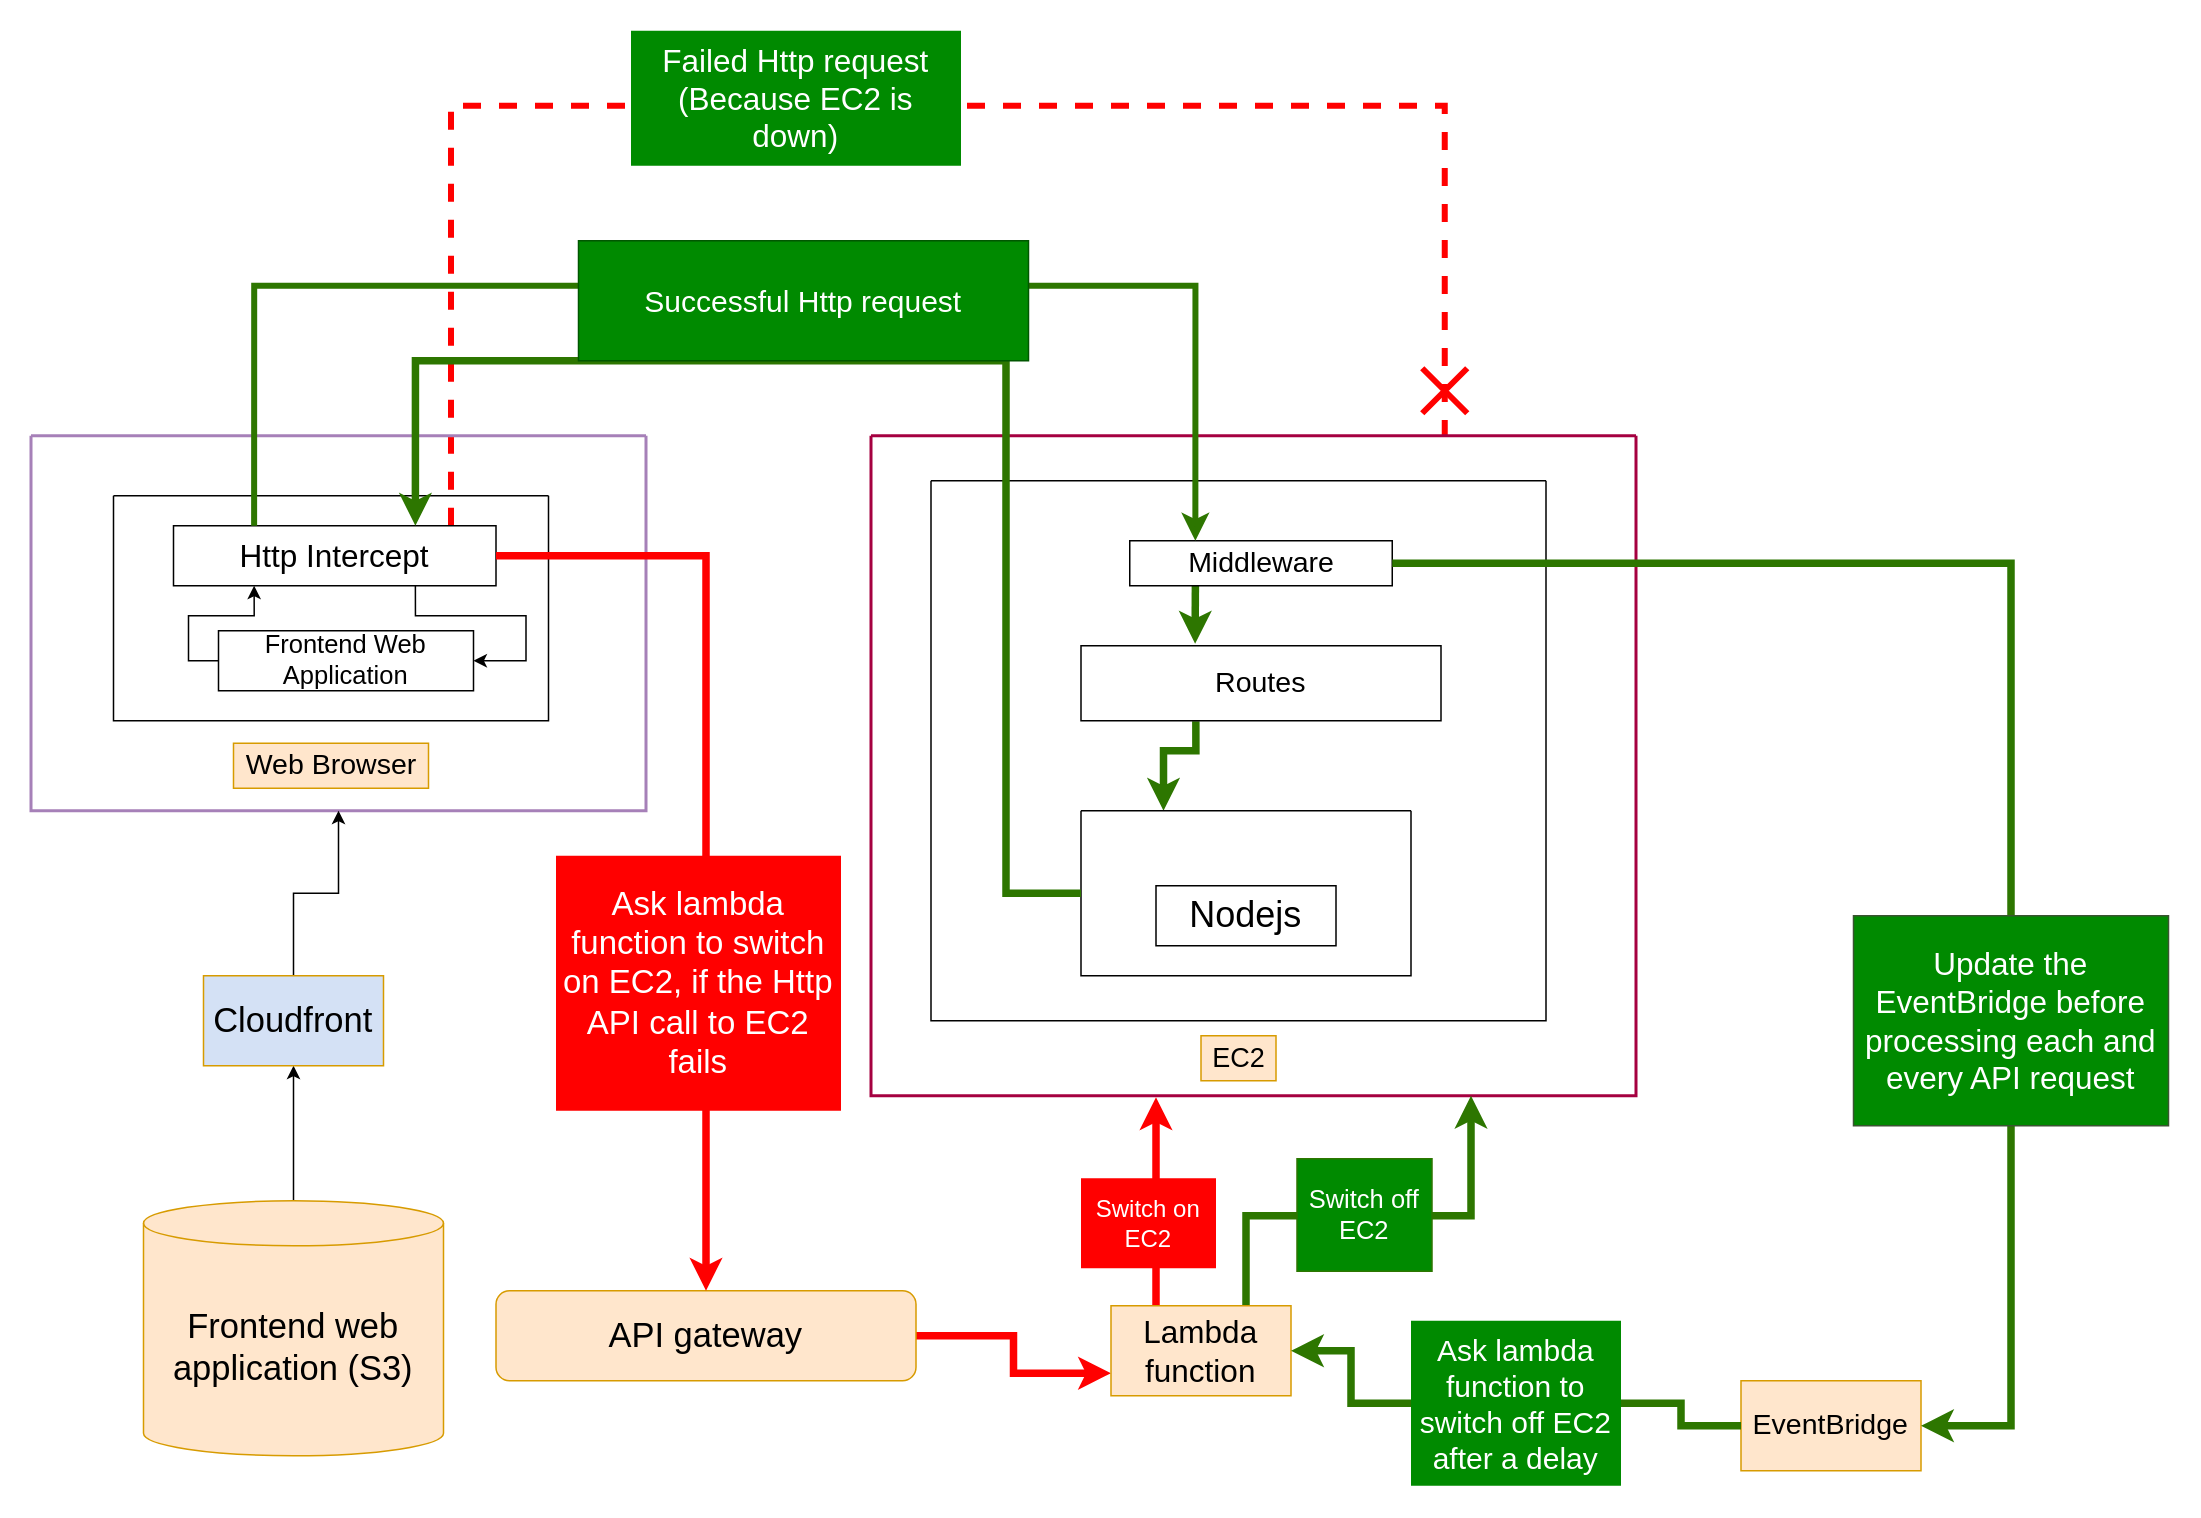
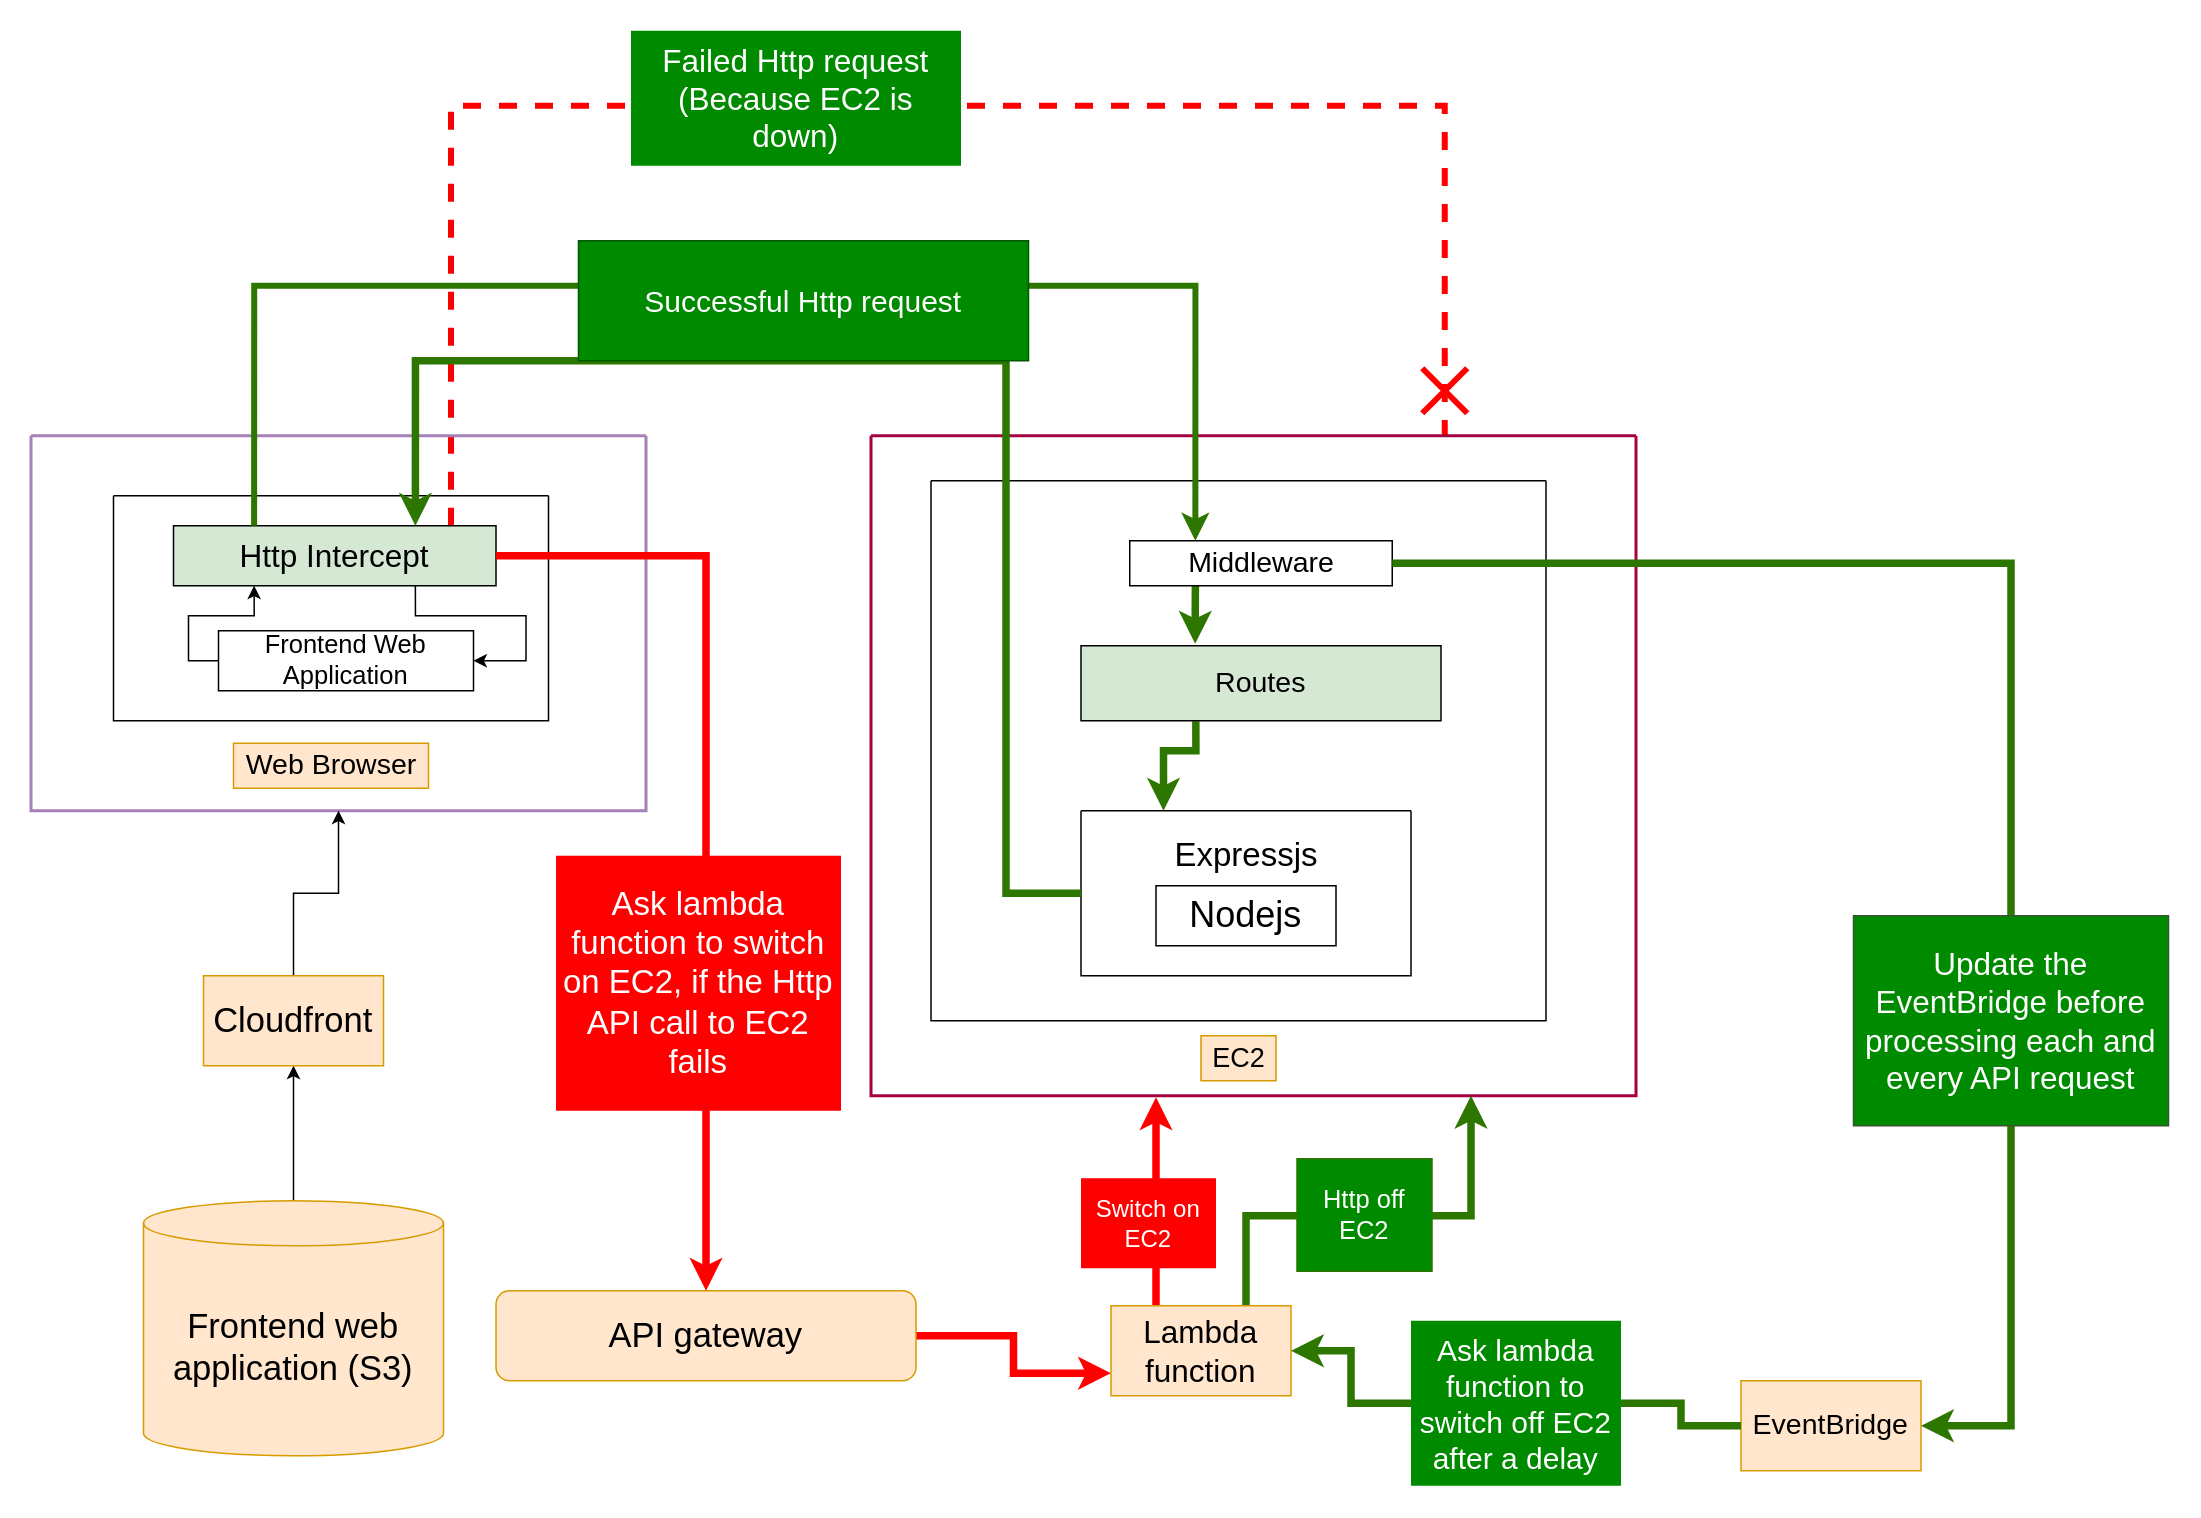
node "Http Intercept": fillcolor #ffffff -> #d5e8d4
node "Routes": fillcolor #ffffff -> #d5e8d4
node "Expressjs": added
node "Cloudfront": fillcolor #d4e1f5 -> #ffe6cc
node "Switch off EC2": label "Switch off EC2" -> "Http off EC2"
